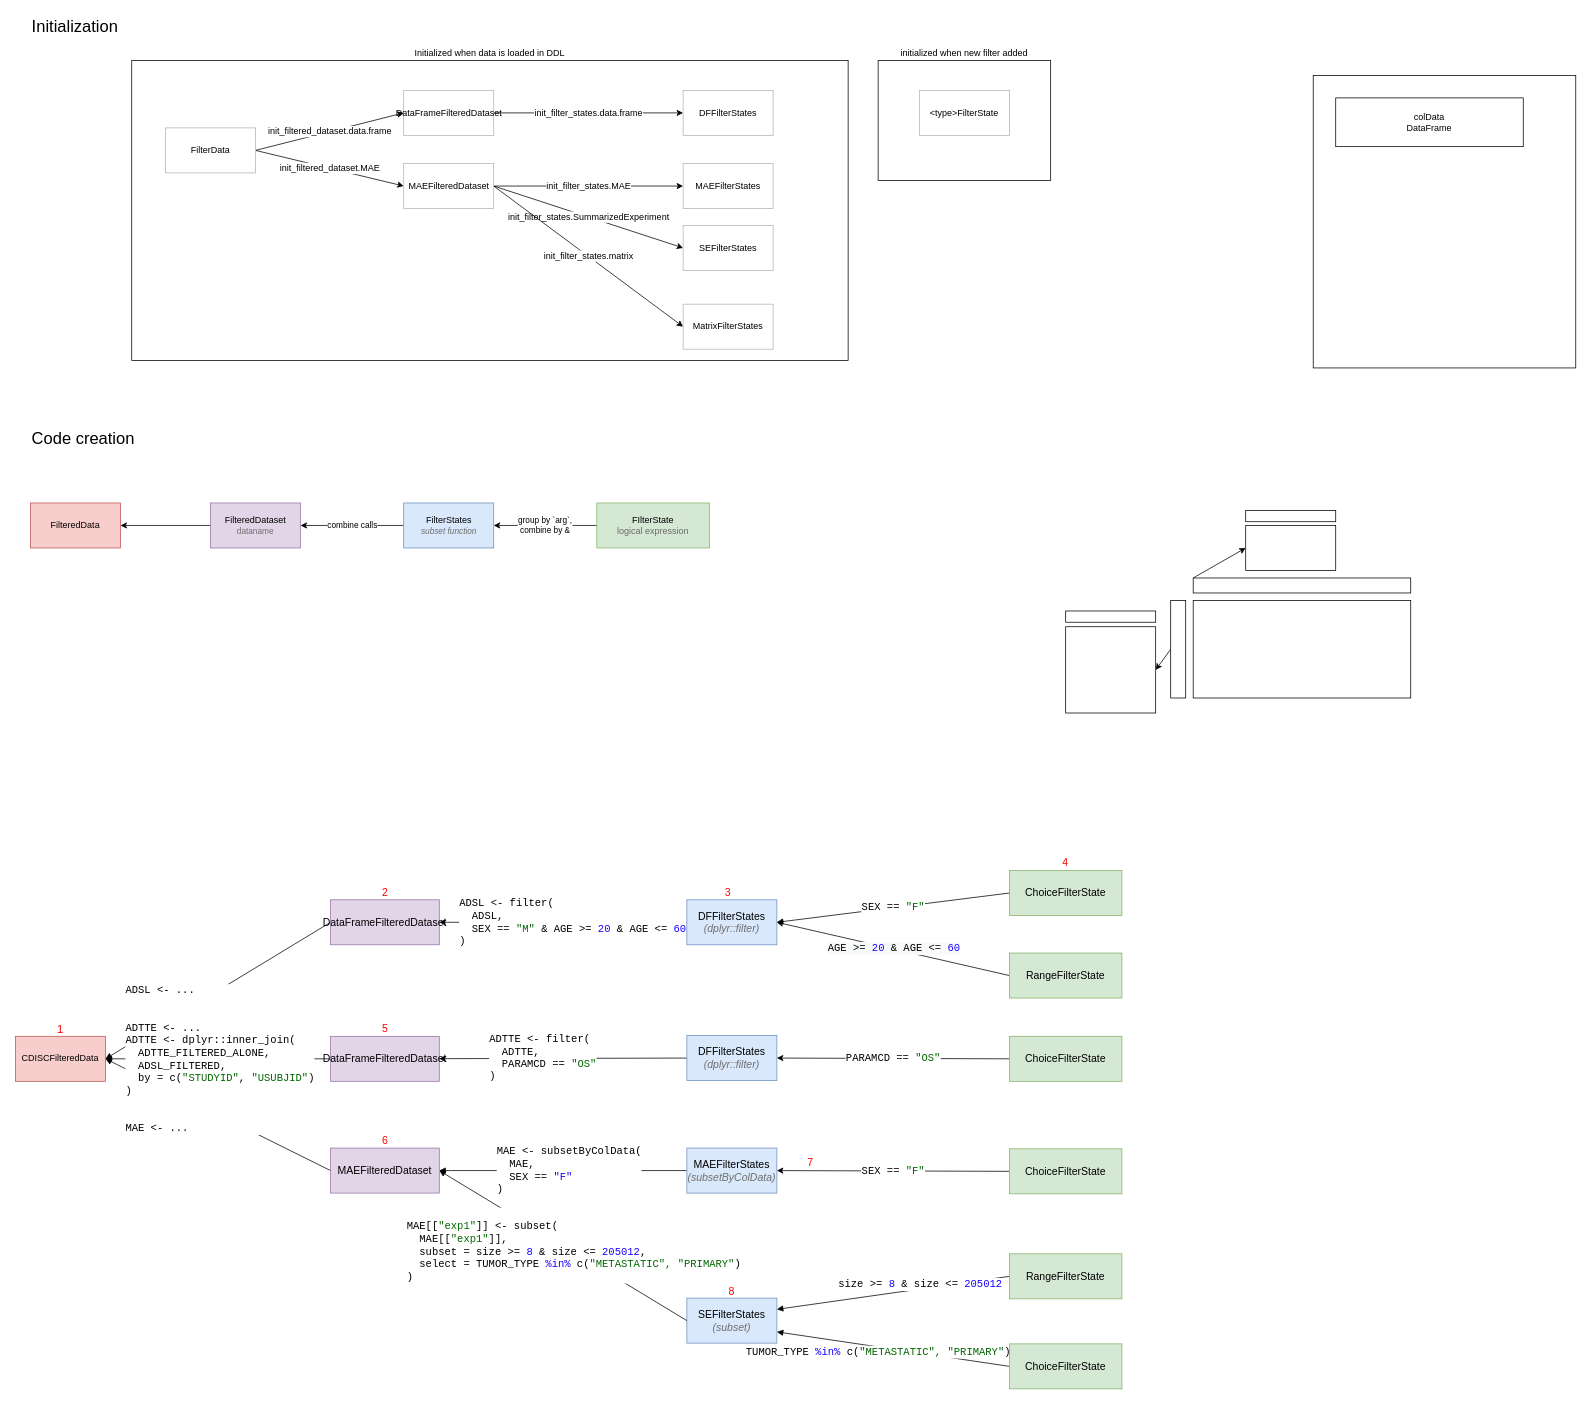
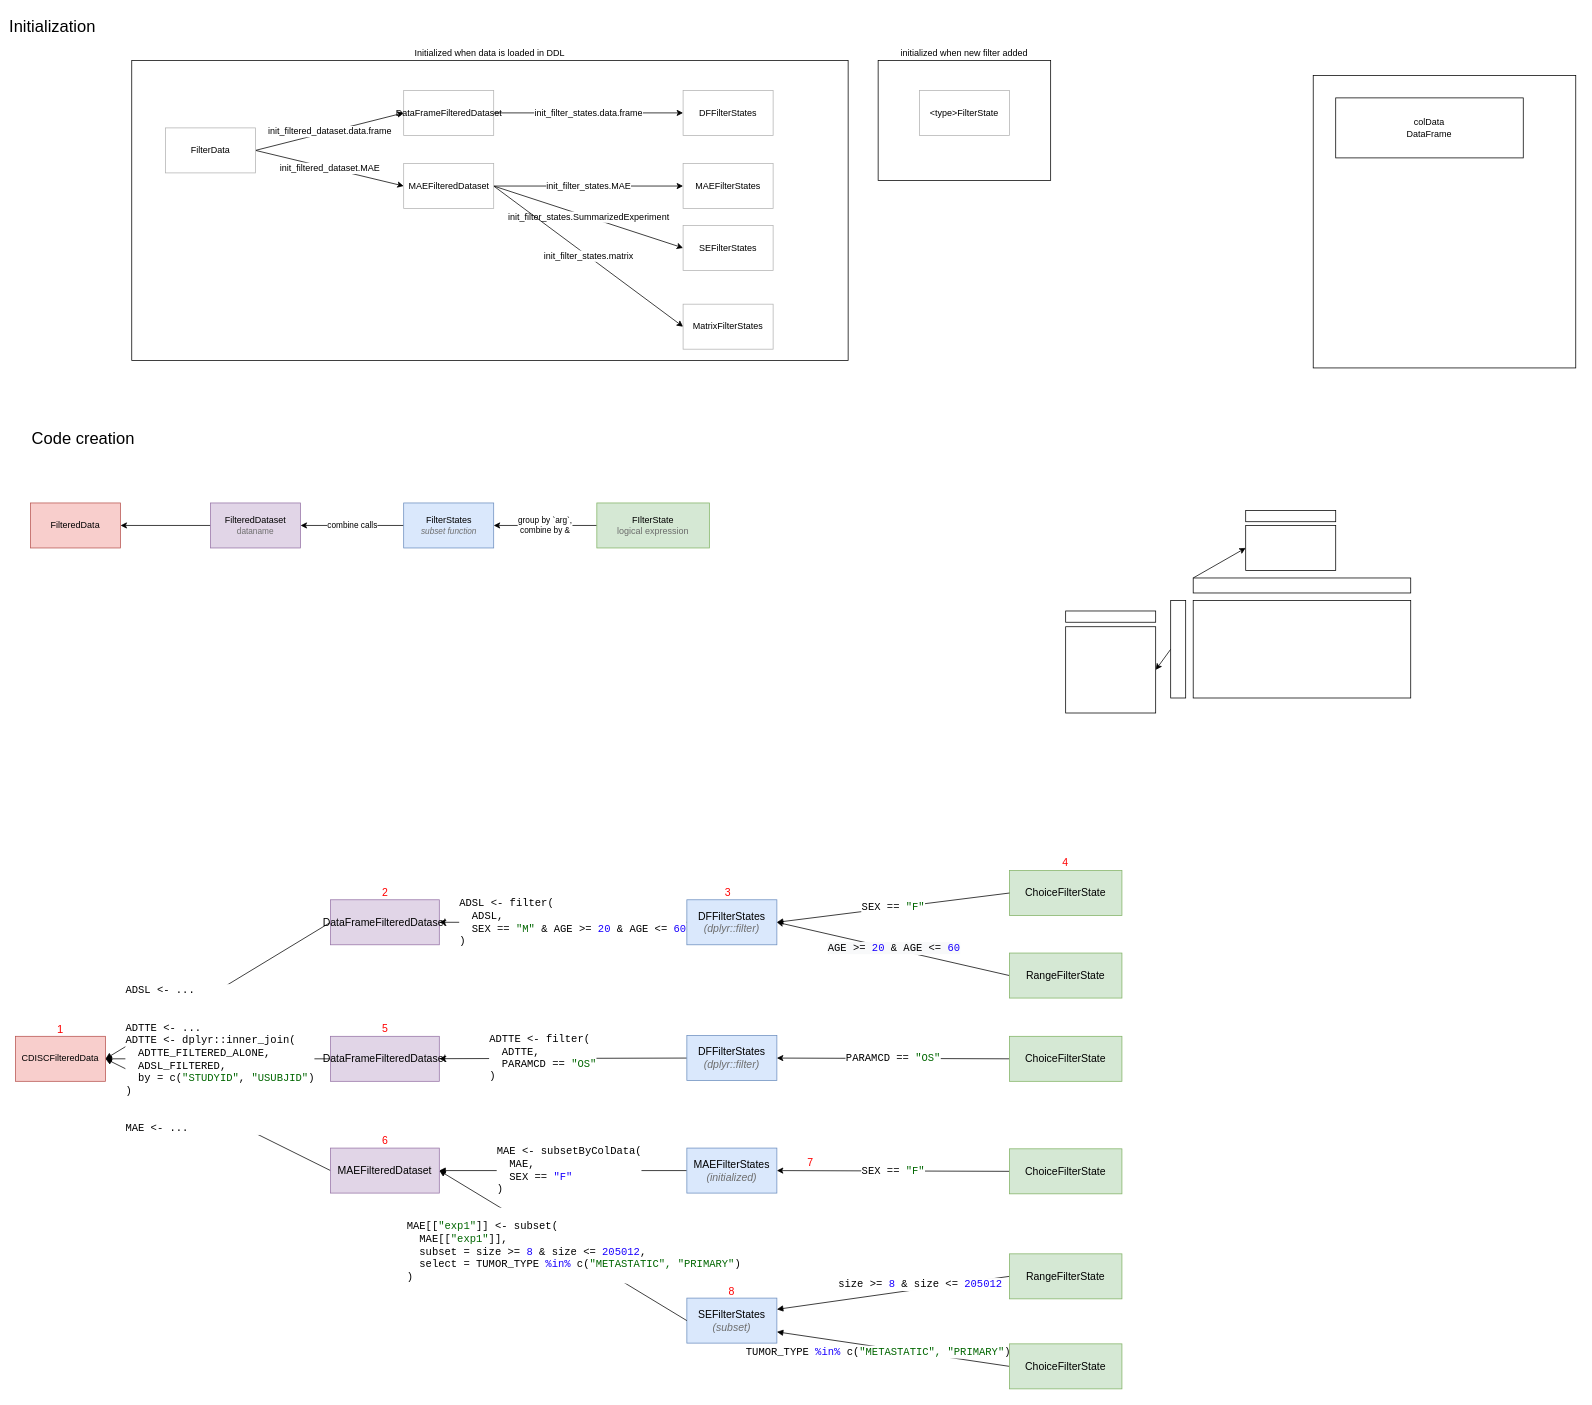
node "Initialization": moved (87, 27) -> (64, 27)
node "colData DataFrame": size 188x49 -> 188x60
node "MAEFilterStates(subsetByColData)": label "MAEFilterStates(subsetByColData)" -> "MAEFilterStates(initialized)"
